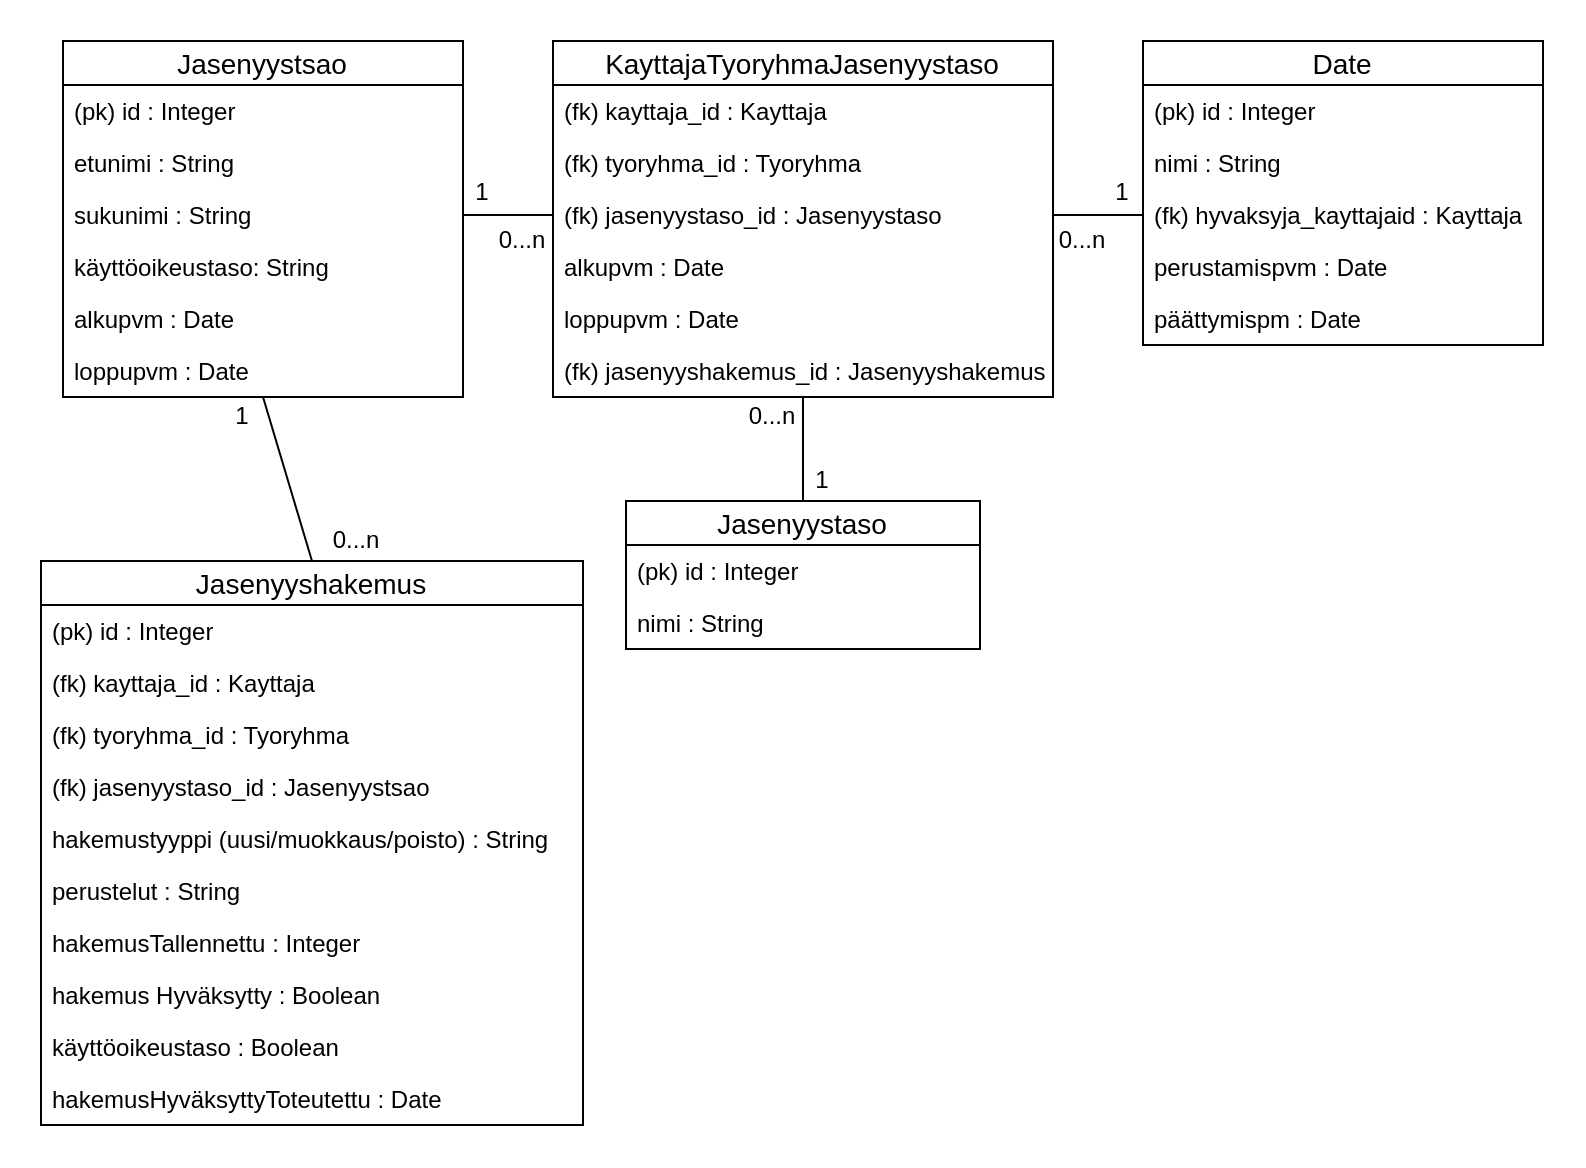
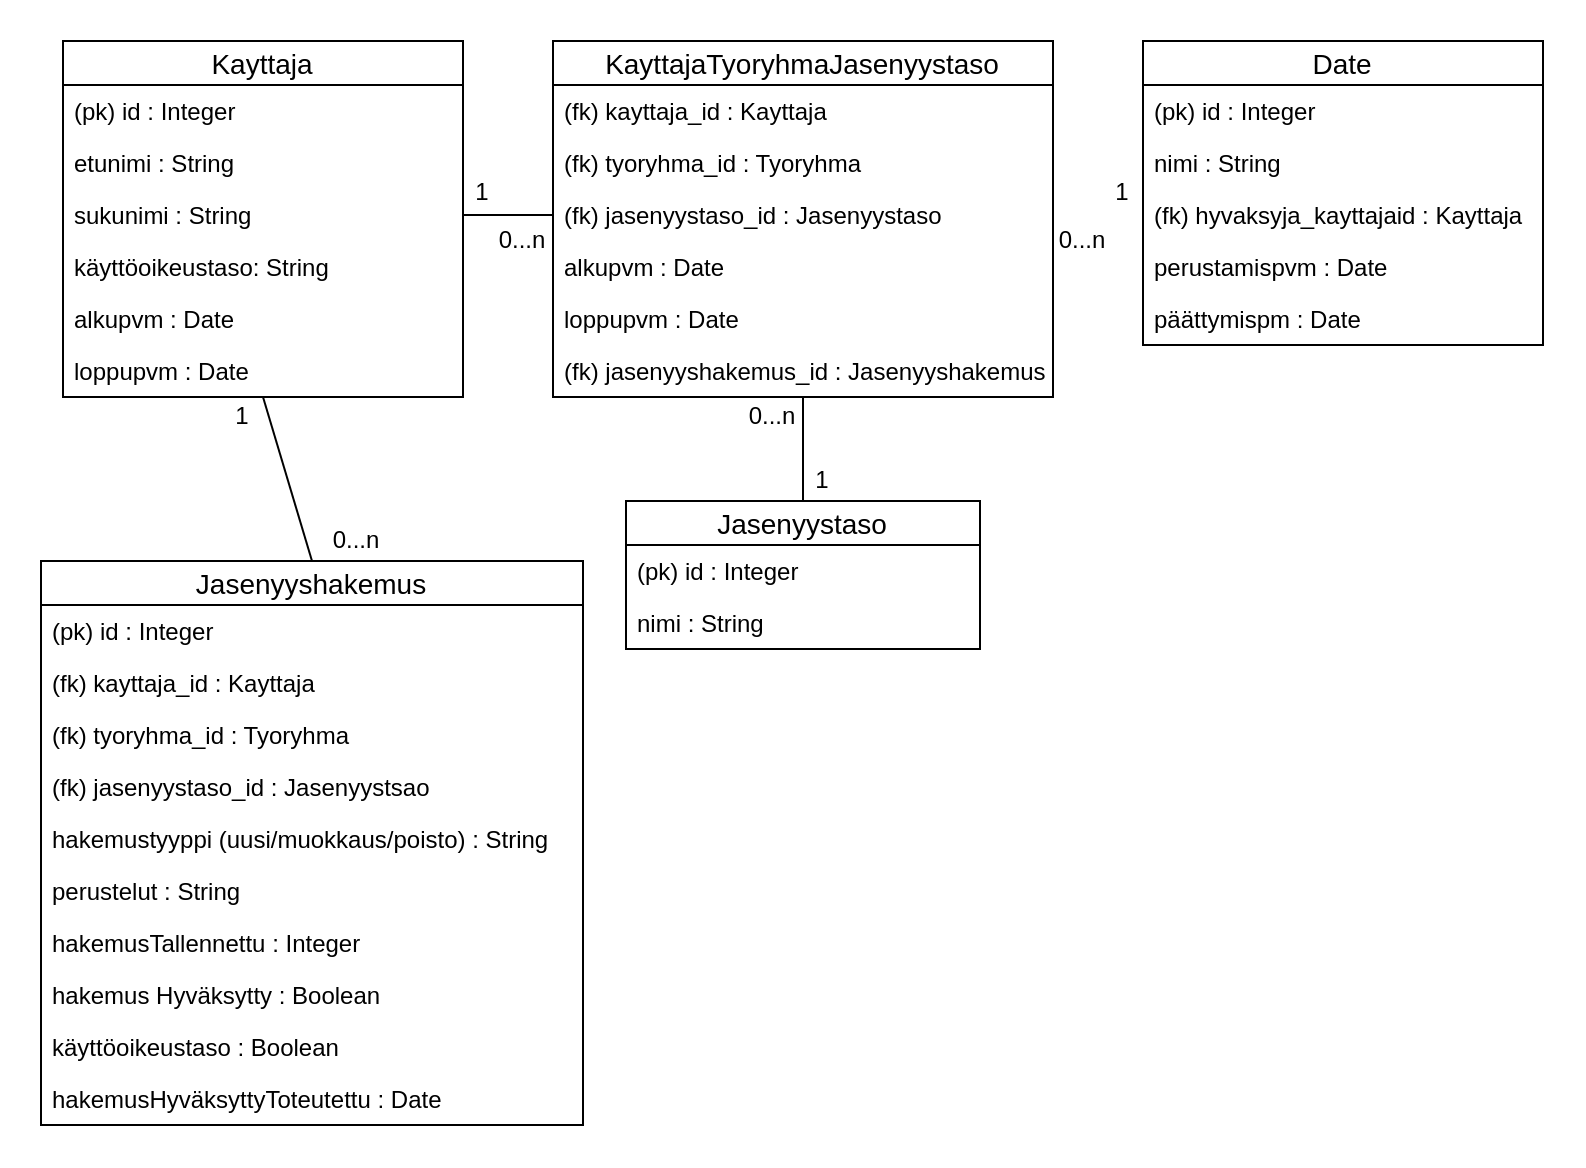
node "Jasenyystsao": label "Jasenyystsao" -> "Kayttaja"
edge "(fk) jasenyystaso_id : Jasenyystaso" -- "(fk) hyvaksyja_kayttajaid : Kayttaja": removed
